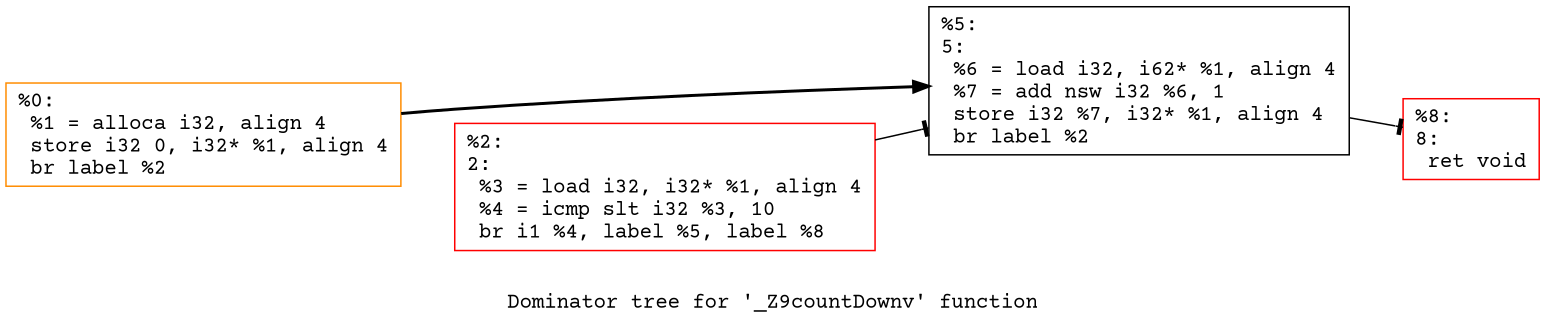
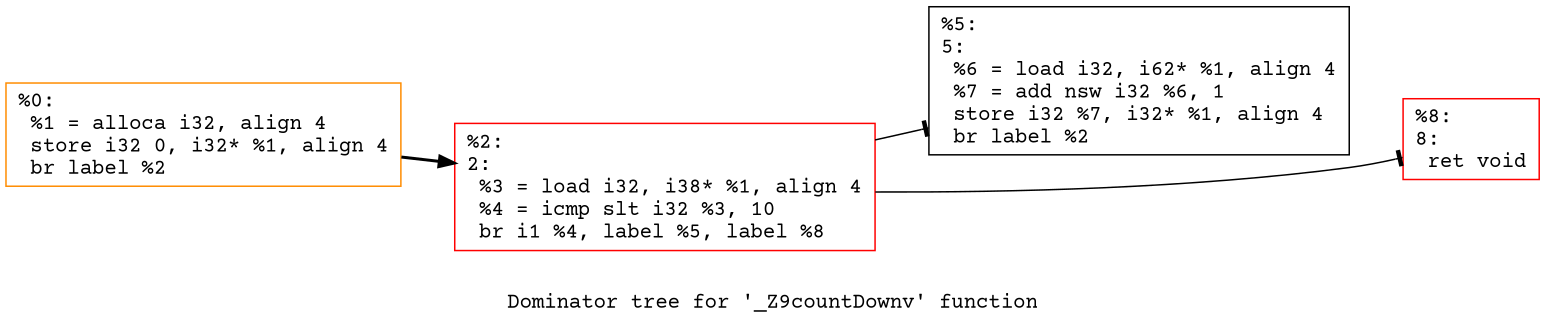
edge "%0:" -> "%5:": now "%0:" -> "%2:"
edge "%5:" -> "%8:": now "%2:" -> "%8:"
node "%2:": text "%3 = load i32, i32* %1, align 4" -> "%3 = load i32, i38* %1, align 4"
